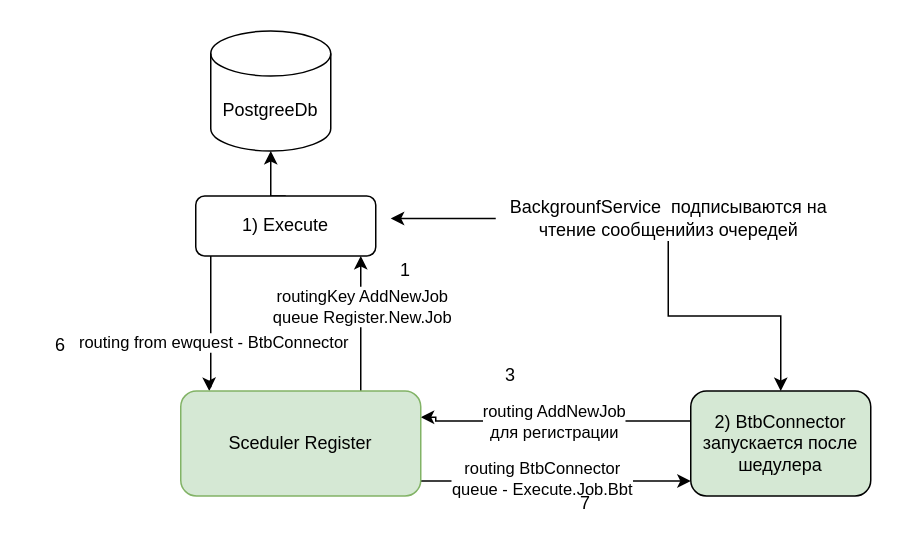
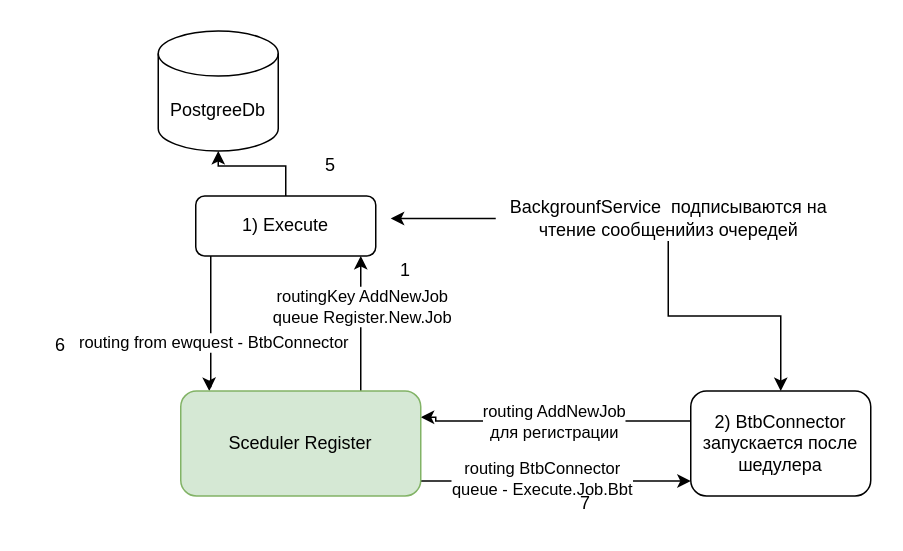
node "PostgreeDb": moved (271, 91) -> (218, 91)
node "5": added
node "3": removed
node "2) BtbConnector запускается после шедулера": fillcolor #d5e8d4 -> #ffffff
